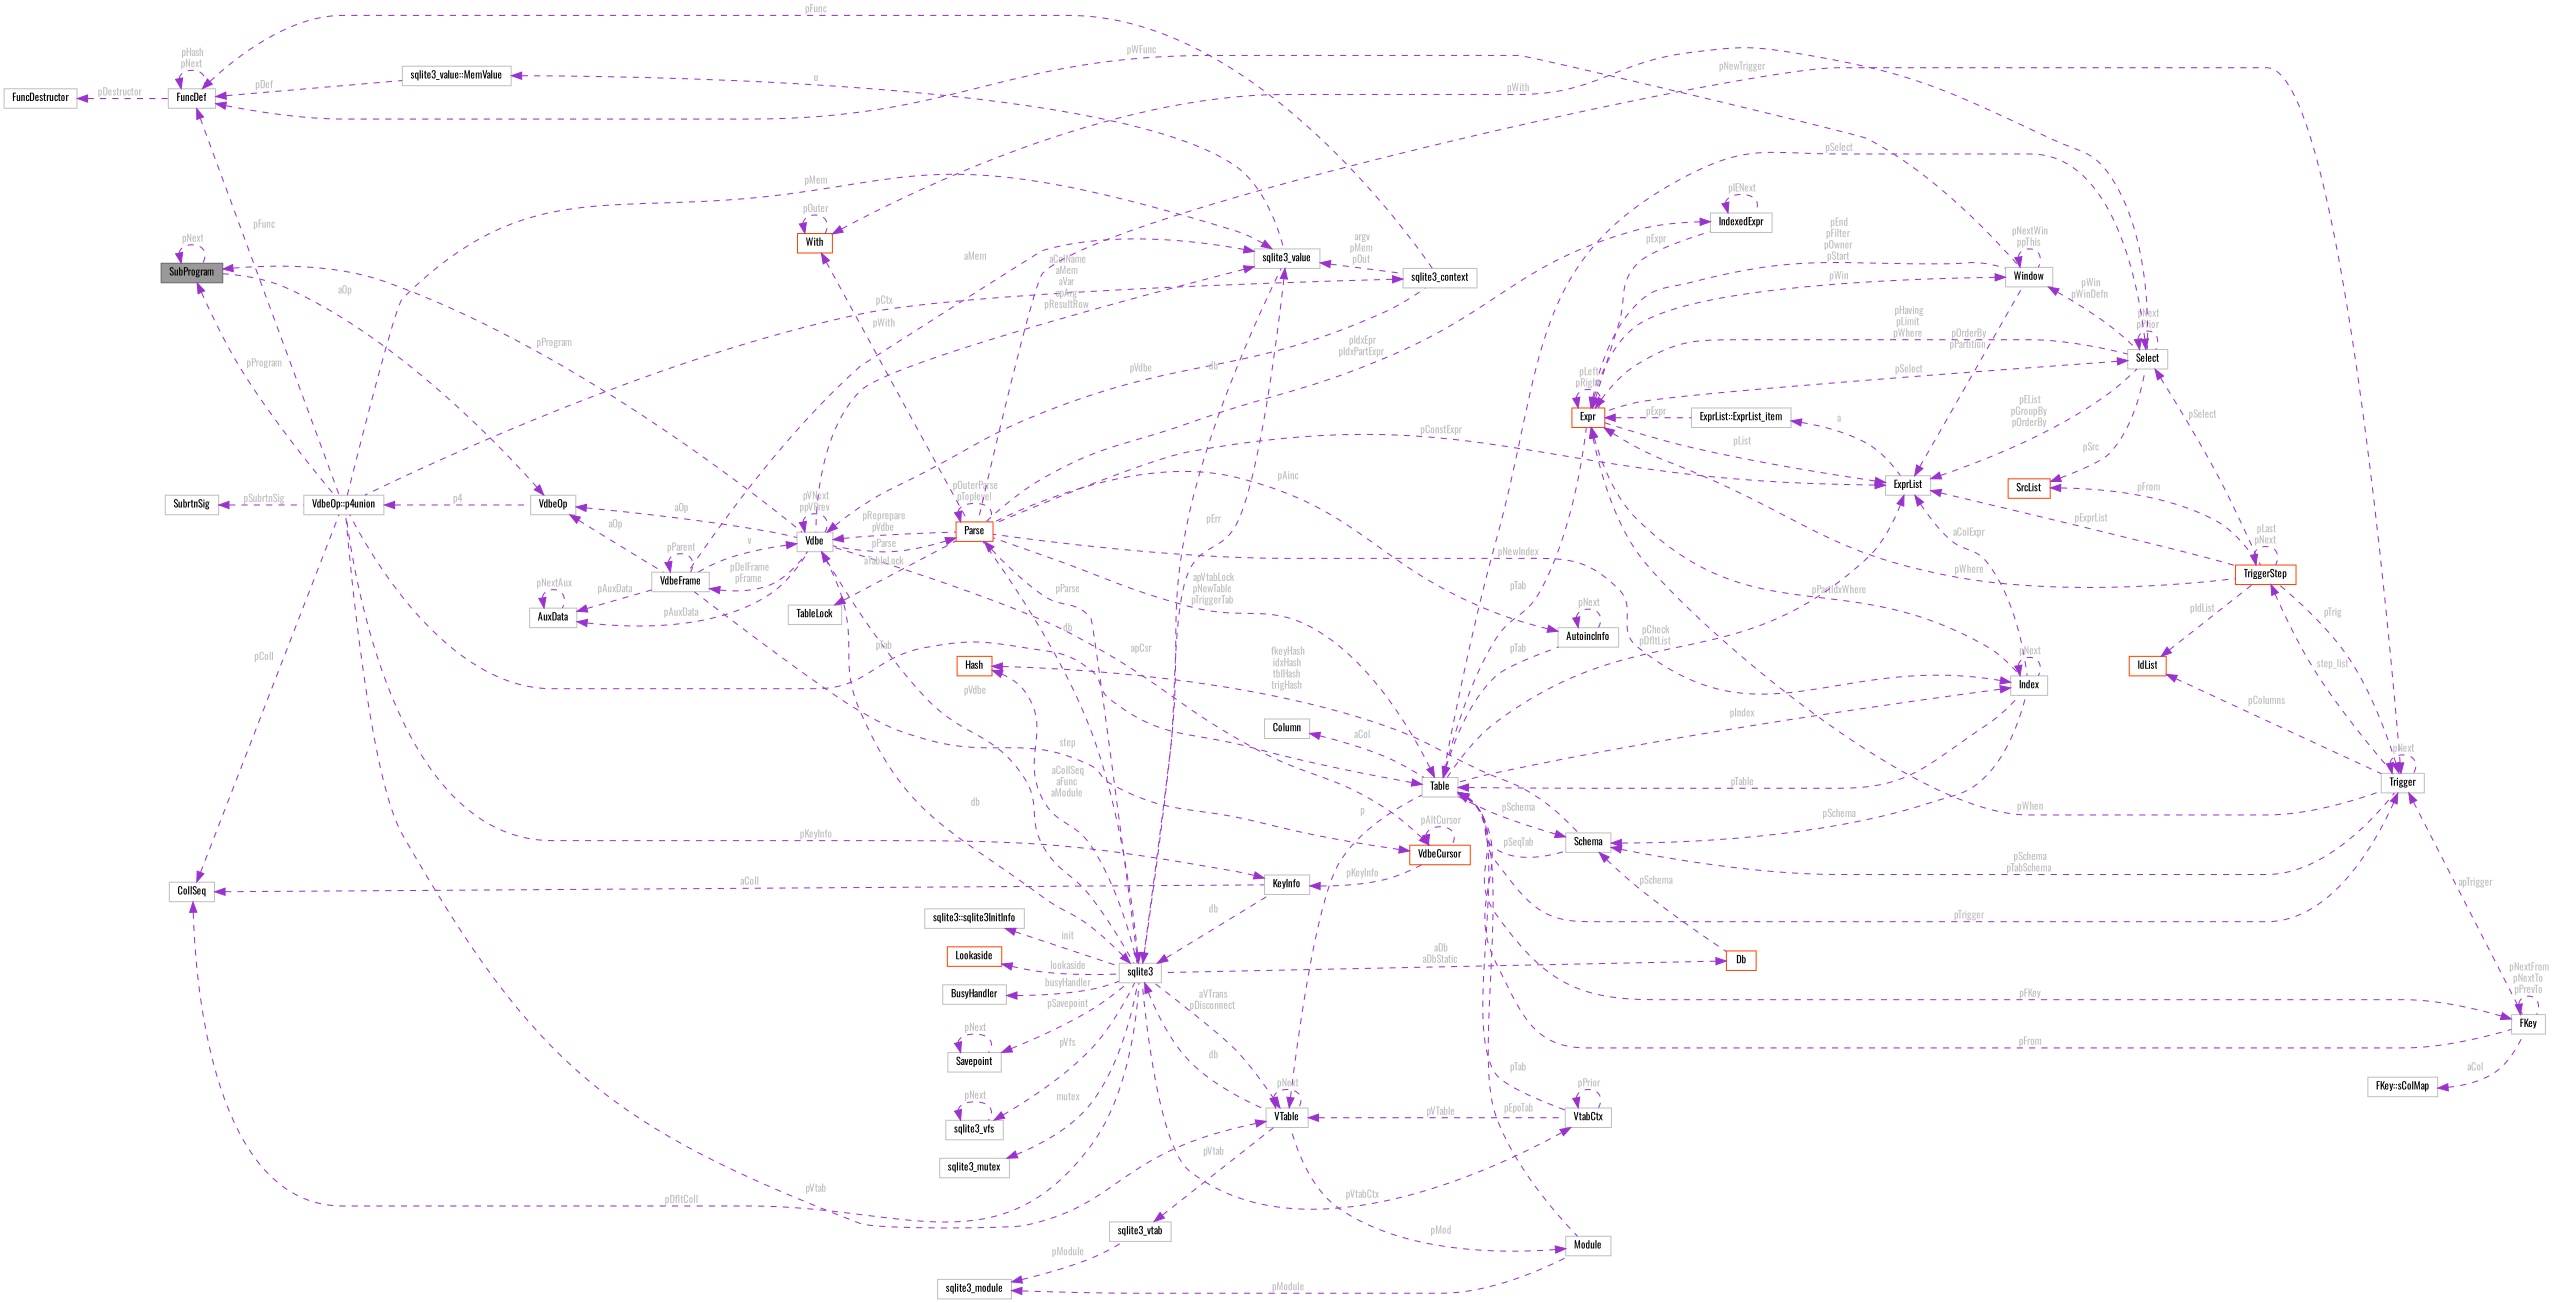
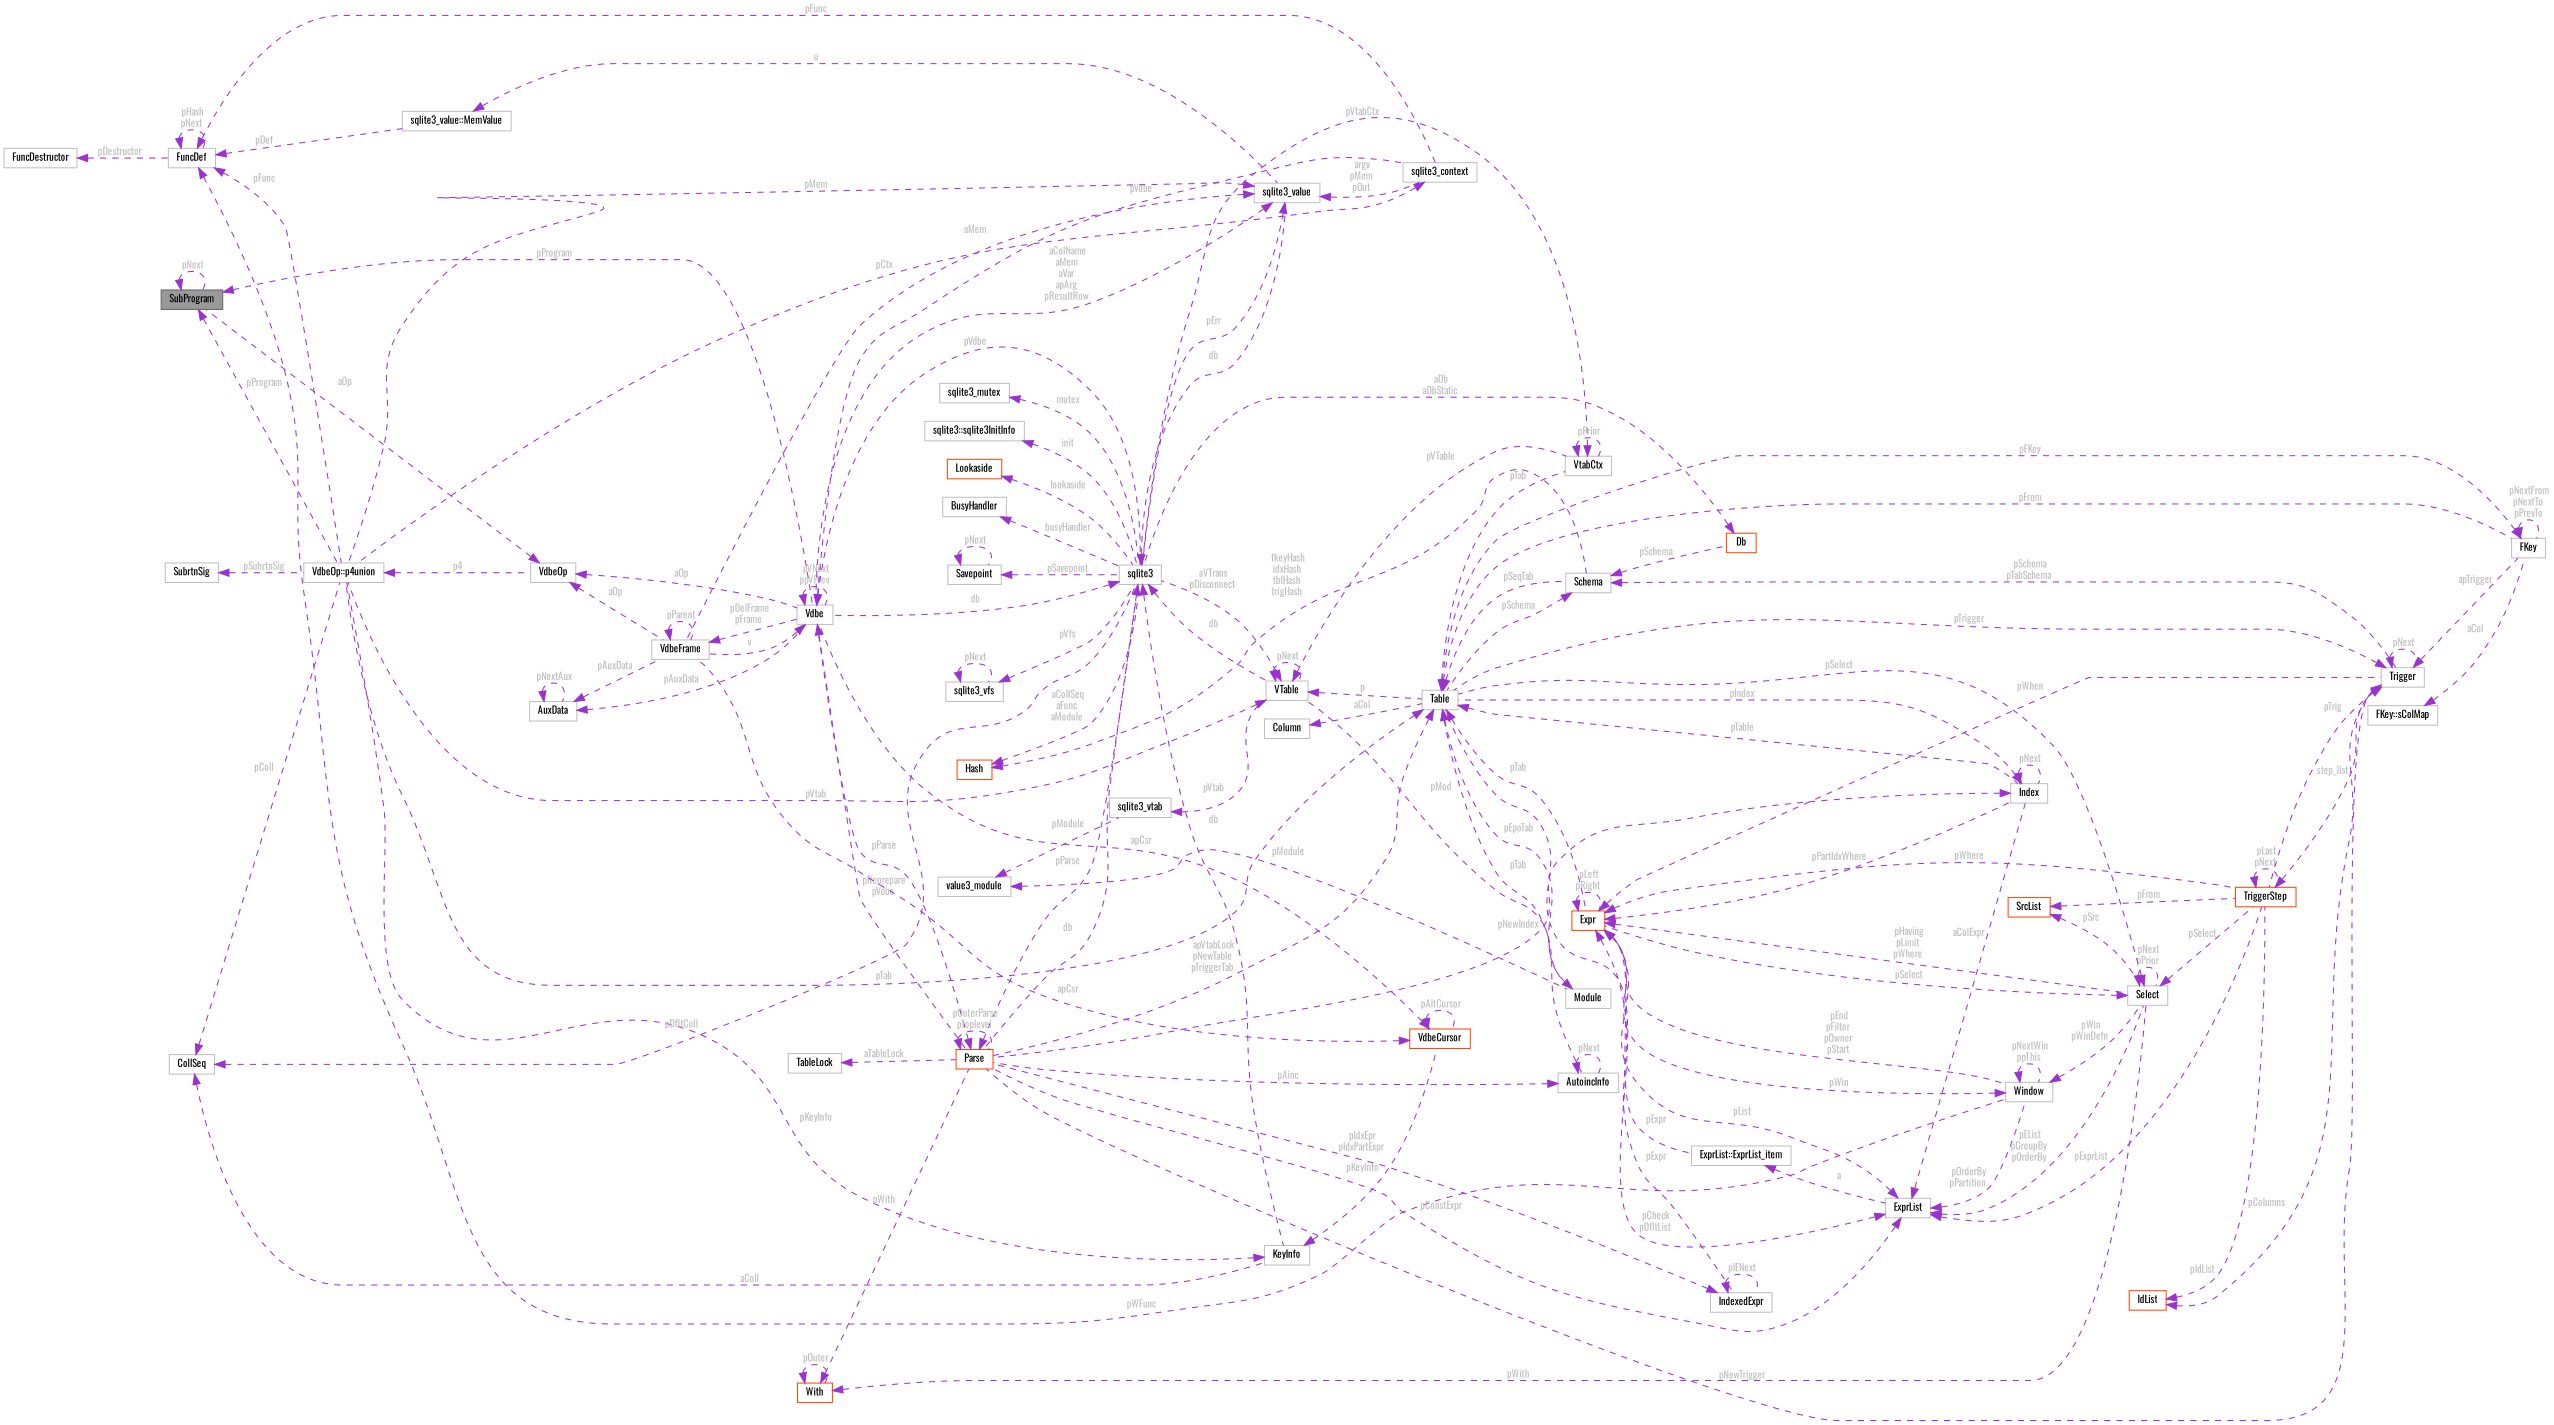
edge "VdbeFrame" -> "VdbeCursor": label " step" -> " apCsr"
edge "Index" -> "Schema": removed, label "pSchema"
node "sqlite3_module": label "sqlite3_module" -> "value3_module"
